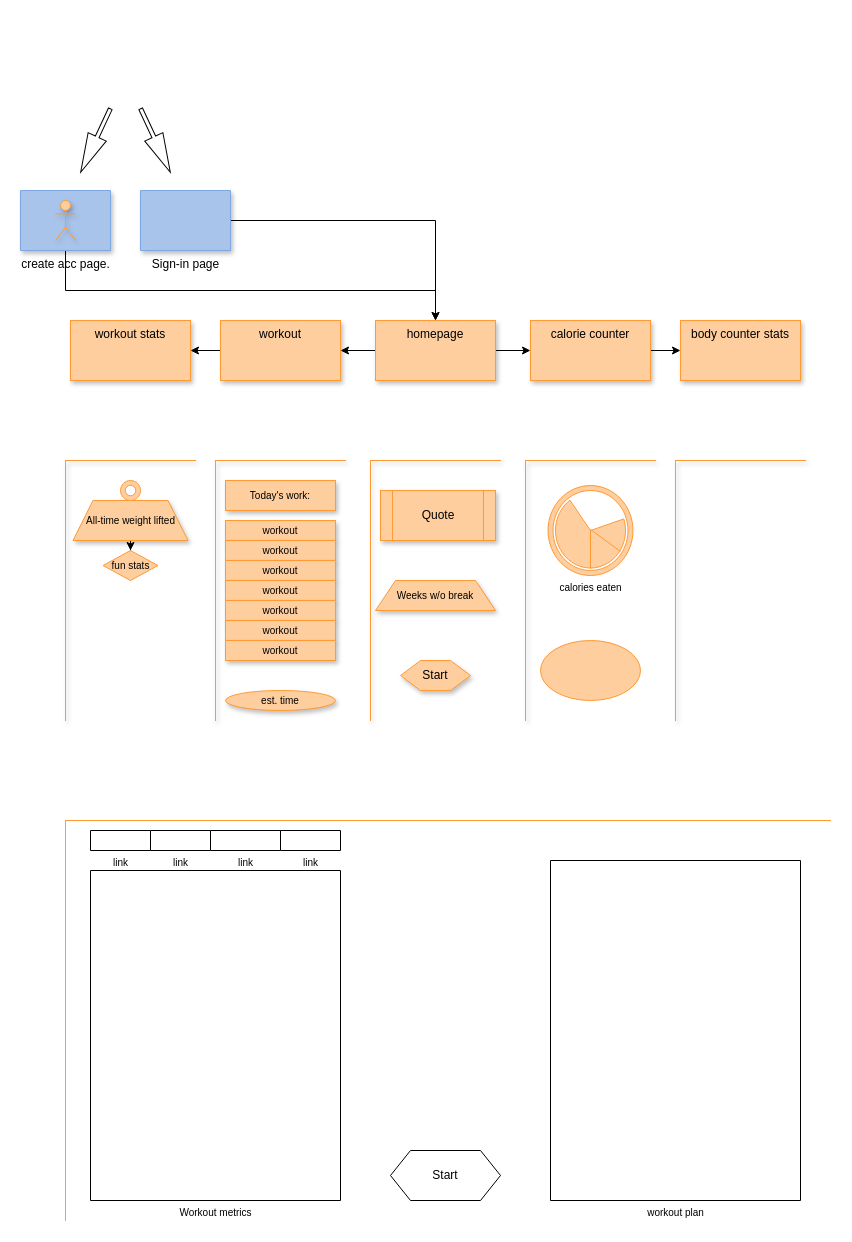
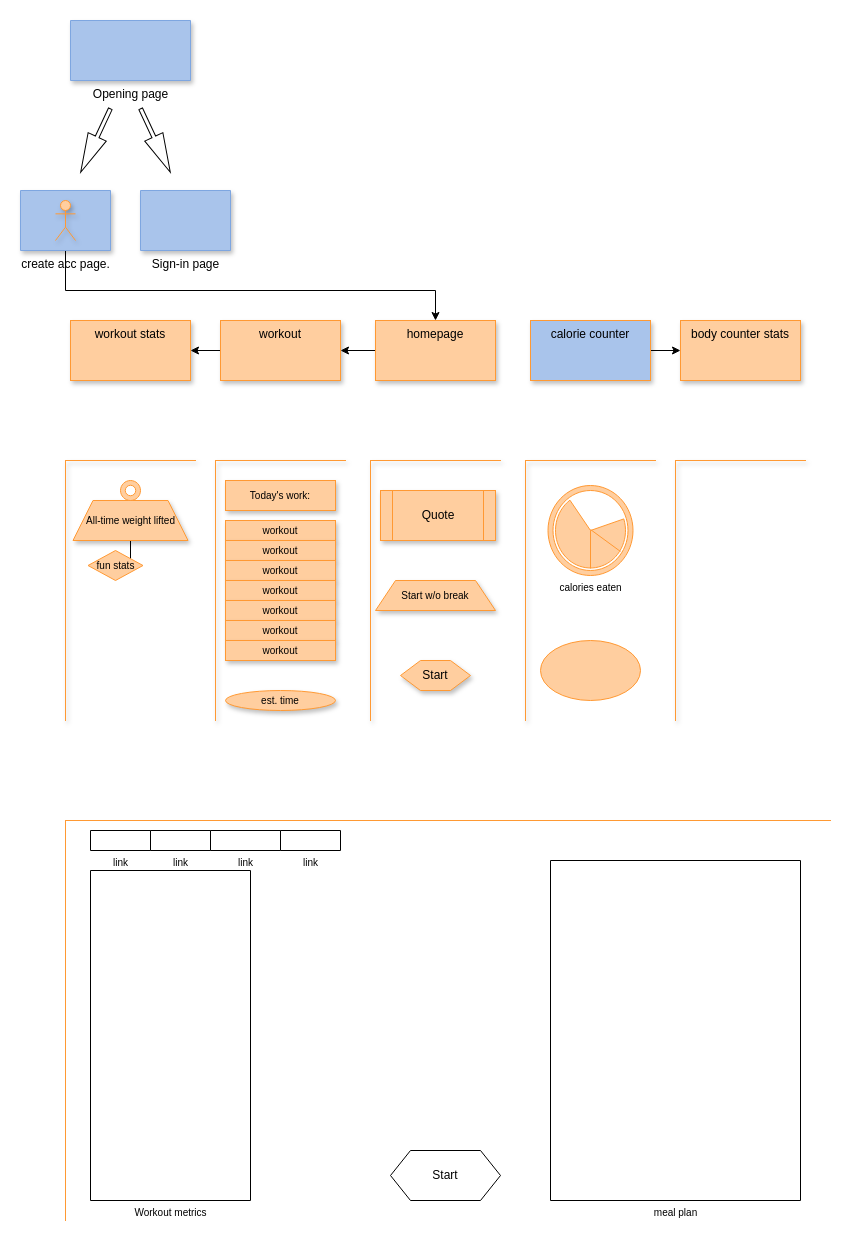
node "Opening page": added
edge "Sign-in page" -> "homepage": removed
edge "homepage" -> "calorie counter": removed
node "calorie counter": fillcolor #ffce9f -> #a9c4eb
node "fun stats": moved (131, 566) -> (116, 566)
node "Weeks w/o break": label "Weeks w/o break" -> "Start w/o break"
node "Workout metrics": size 250x330 -> 160x330
node "workout plan": label "workout plan" -> "meal plan"
